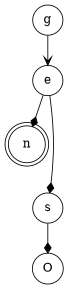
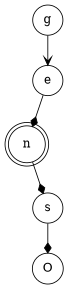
edge "e" -> "s": now "n" -> "s"
